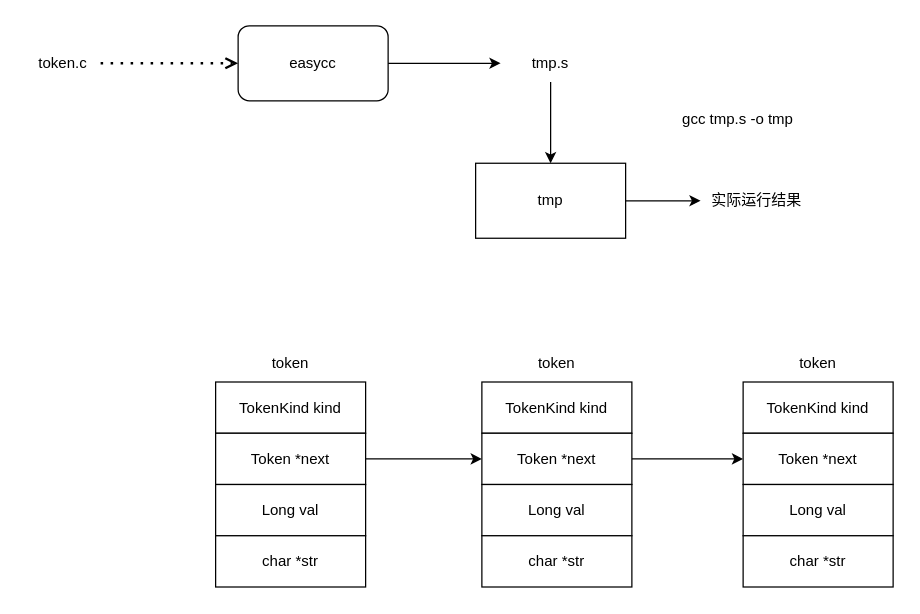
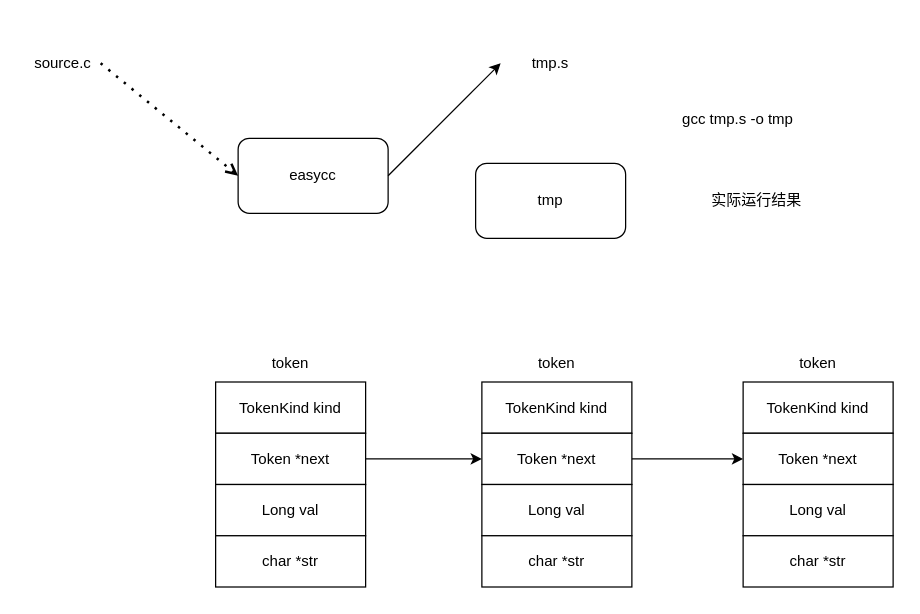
node "token.c": label "token.c" -> "source.c"
node "easycc": moved (313, 63) -> (313, 176)
edge "tmp.s" -> "tmp": removed
node "tmp": shape rectangle -> rounded rectangle
edge "tmp" -> "实际运行结果": removed
